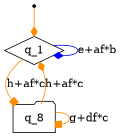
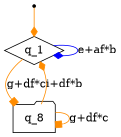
edge "q_1" -> "q_8": label "h+af*c" -> "g+df*c"
edge "q_8" -> "q_1": label "h+af*c" -> "i+df*b"
